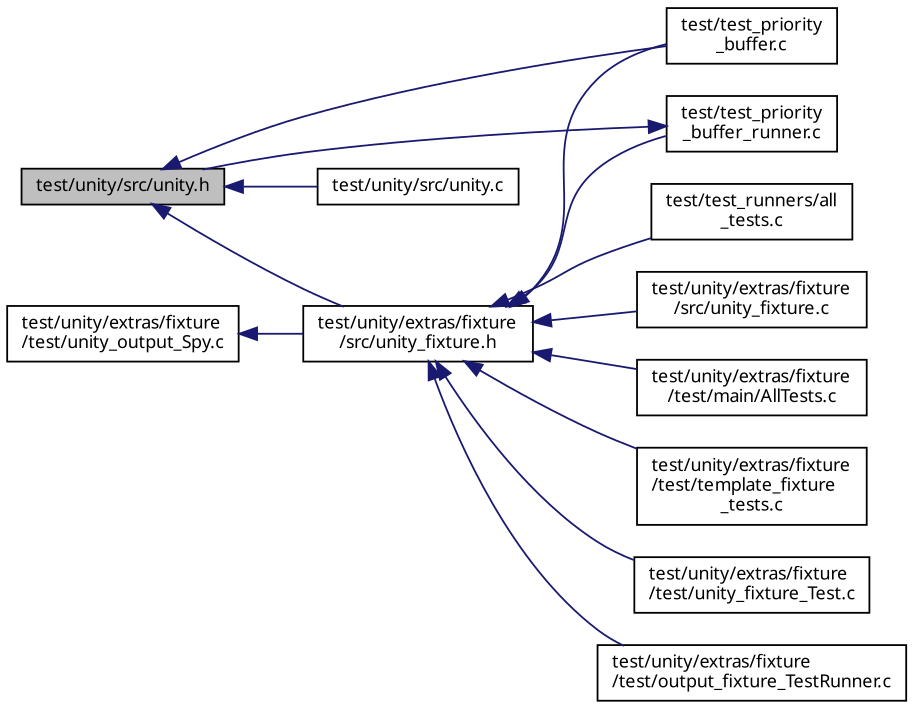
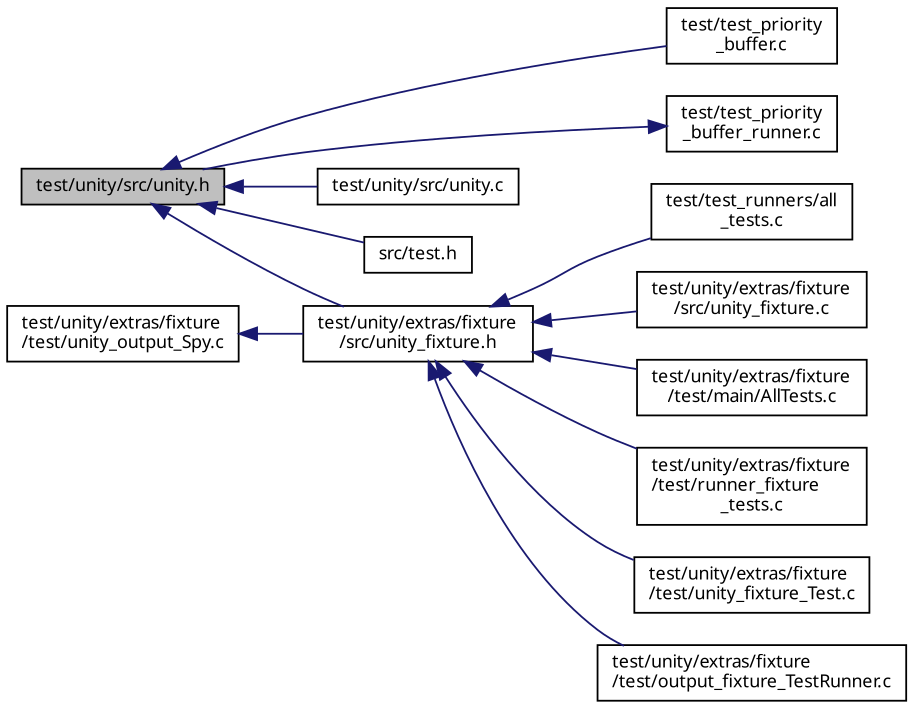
edge "test/test_priority _buffer.c" -> "test/unity/extras/fixture /src/unity_fixture.h": removed
edge "test/test_priority _buffer_runner.c" -> "test/unity/extras/fixture /src/unity_fixture.h": removed
node "src/test.h": added
node "test/unity/extras/fixture /test/template_fixture _tests.c": label "test/unity/extras/fixture /test/template_fixture _tests.c" -> "test/unity/extras/fixture /test/runner_fixture _tests.c"
